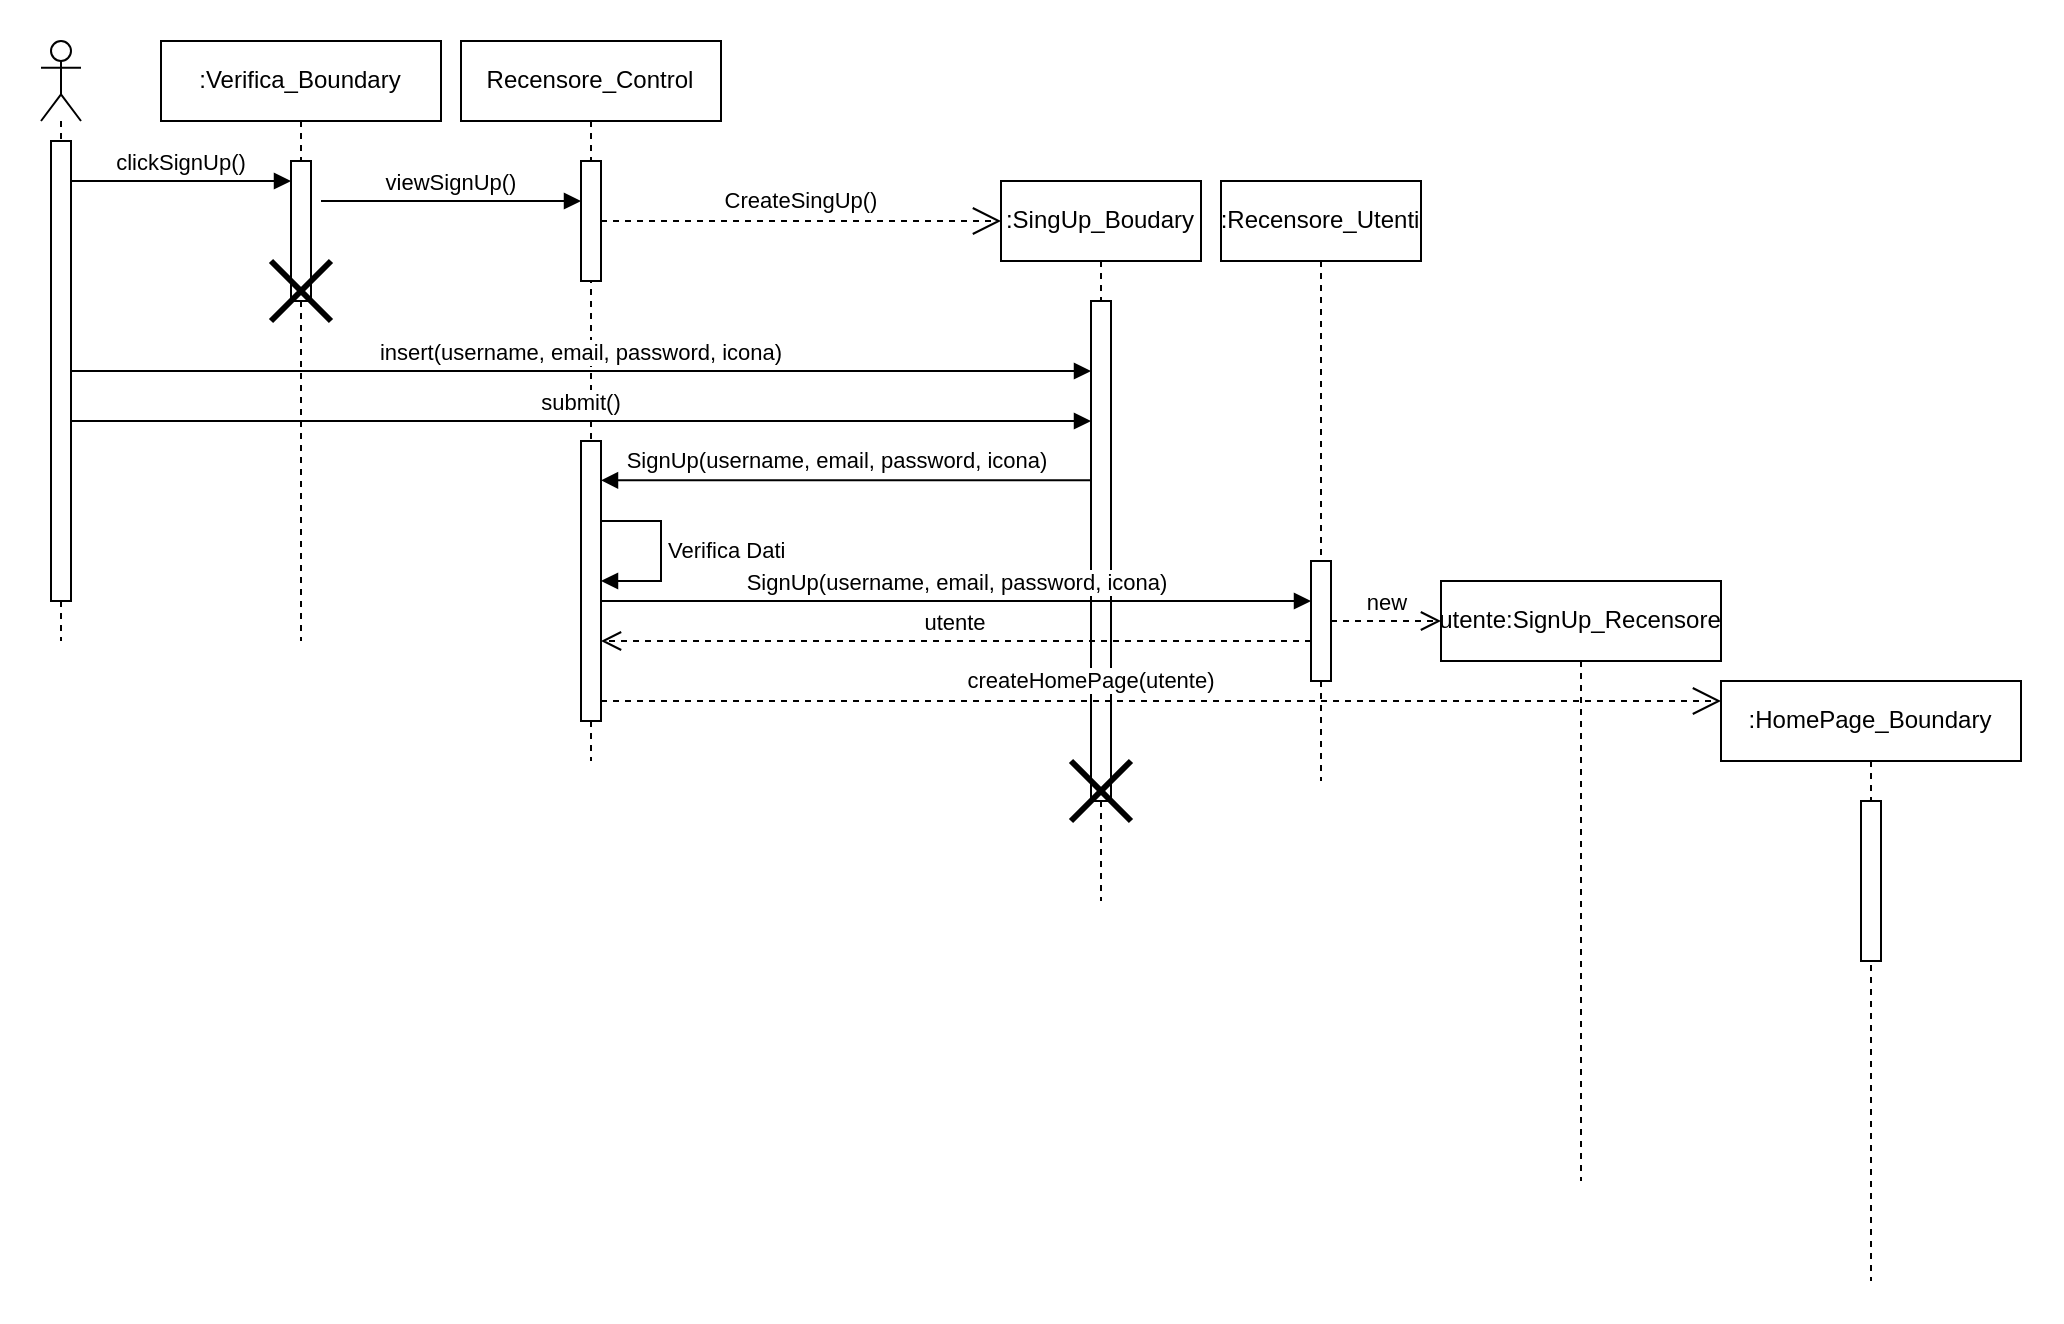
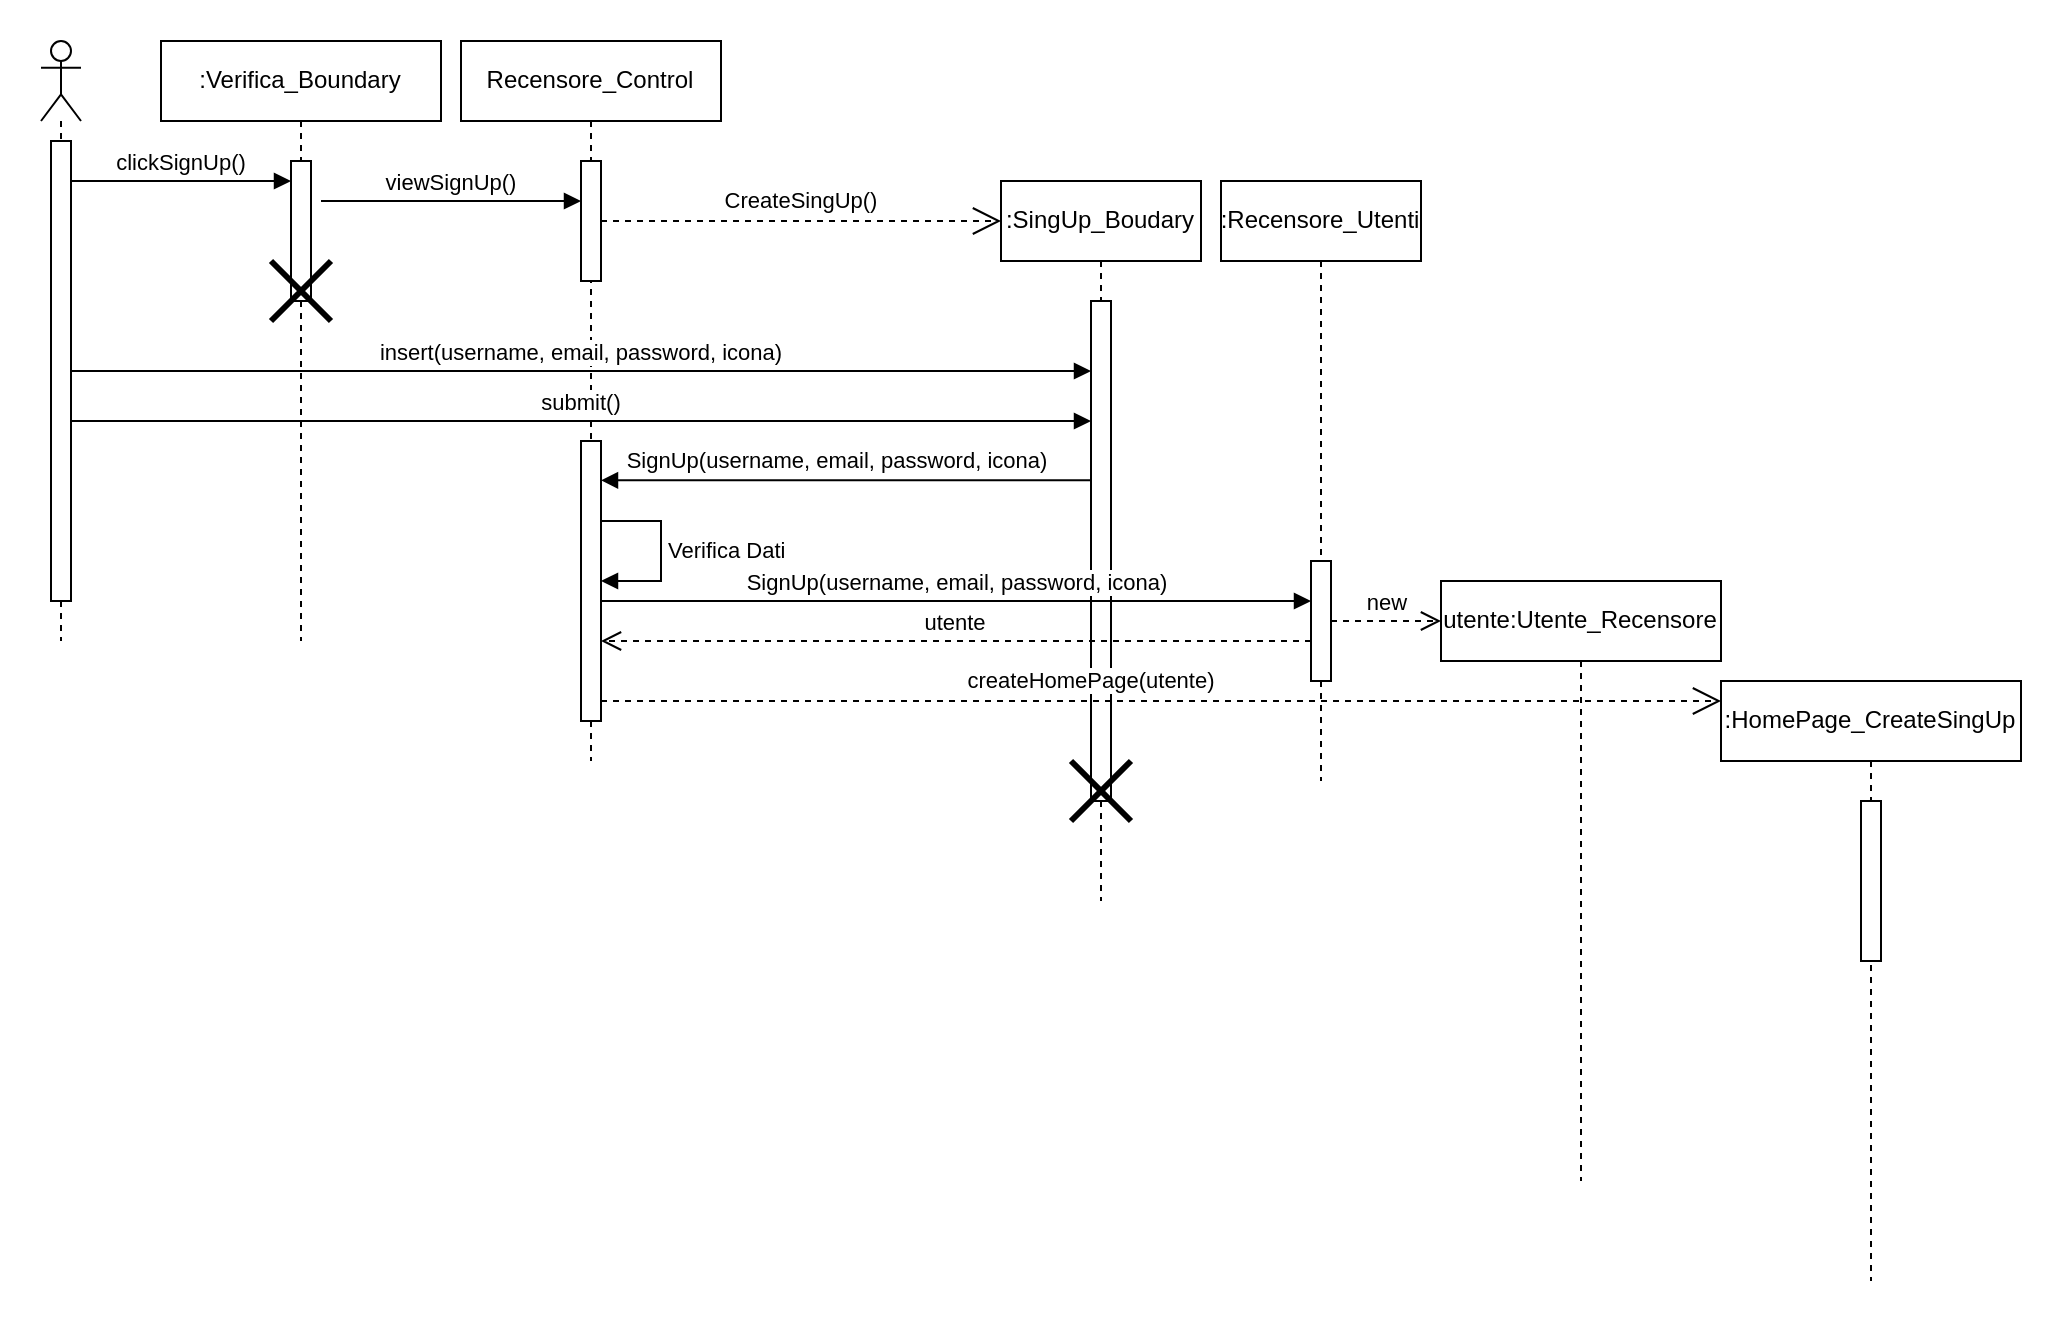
node "utente:SignUp_Recensore": label "utente:SignUp_Recensore" -> "utente:Utente_Recensore"
node ":HomePage_Boundary": label ":HomePage_Boundary" -> ":HomePage_CreateSingUp"
